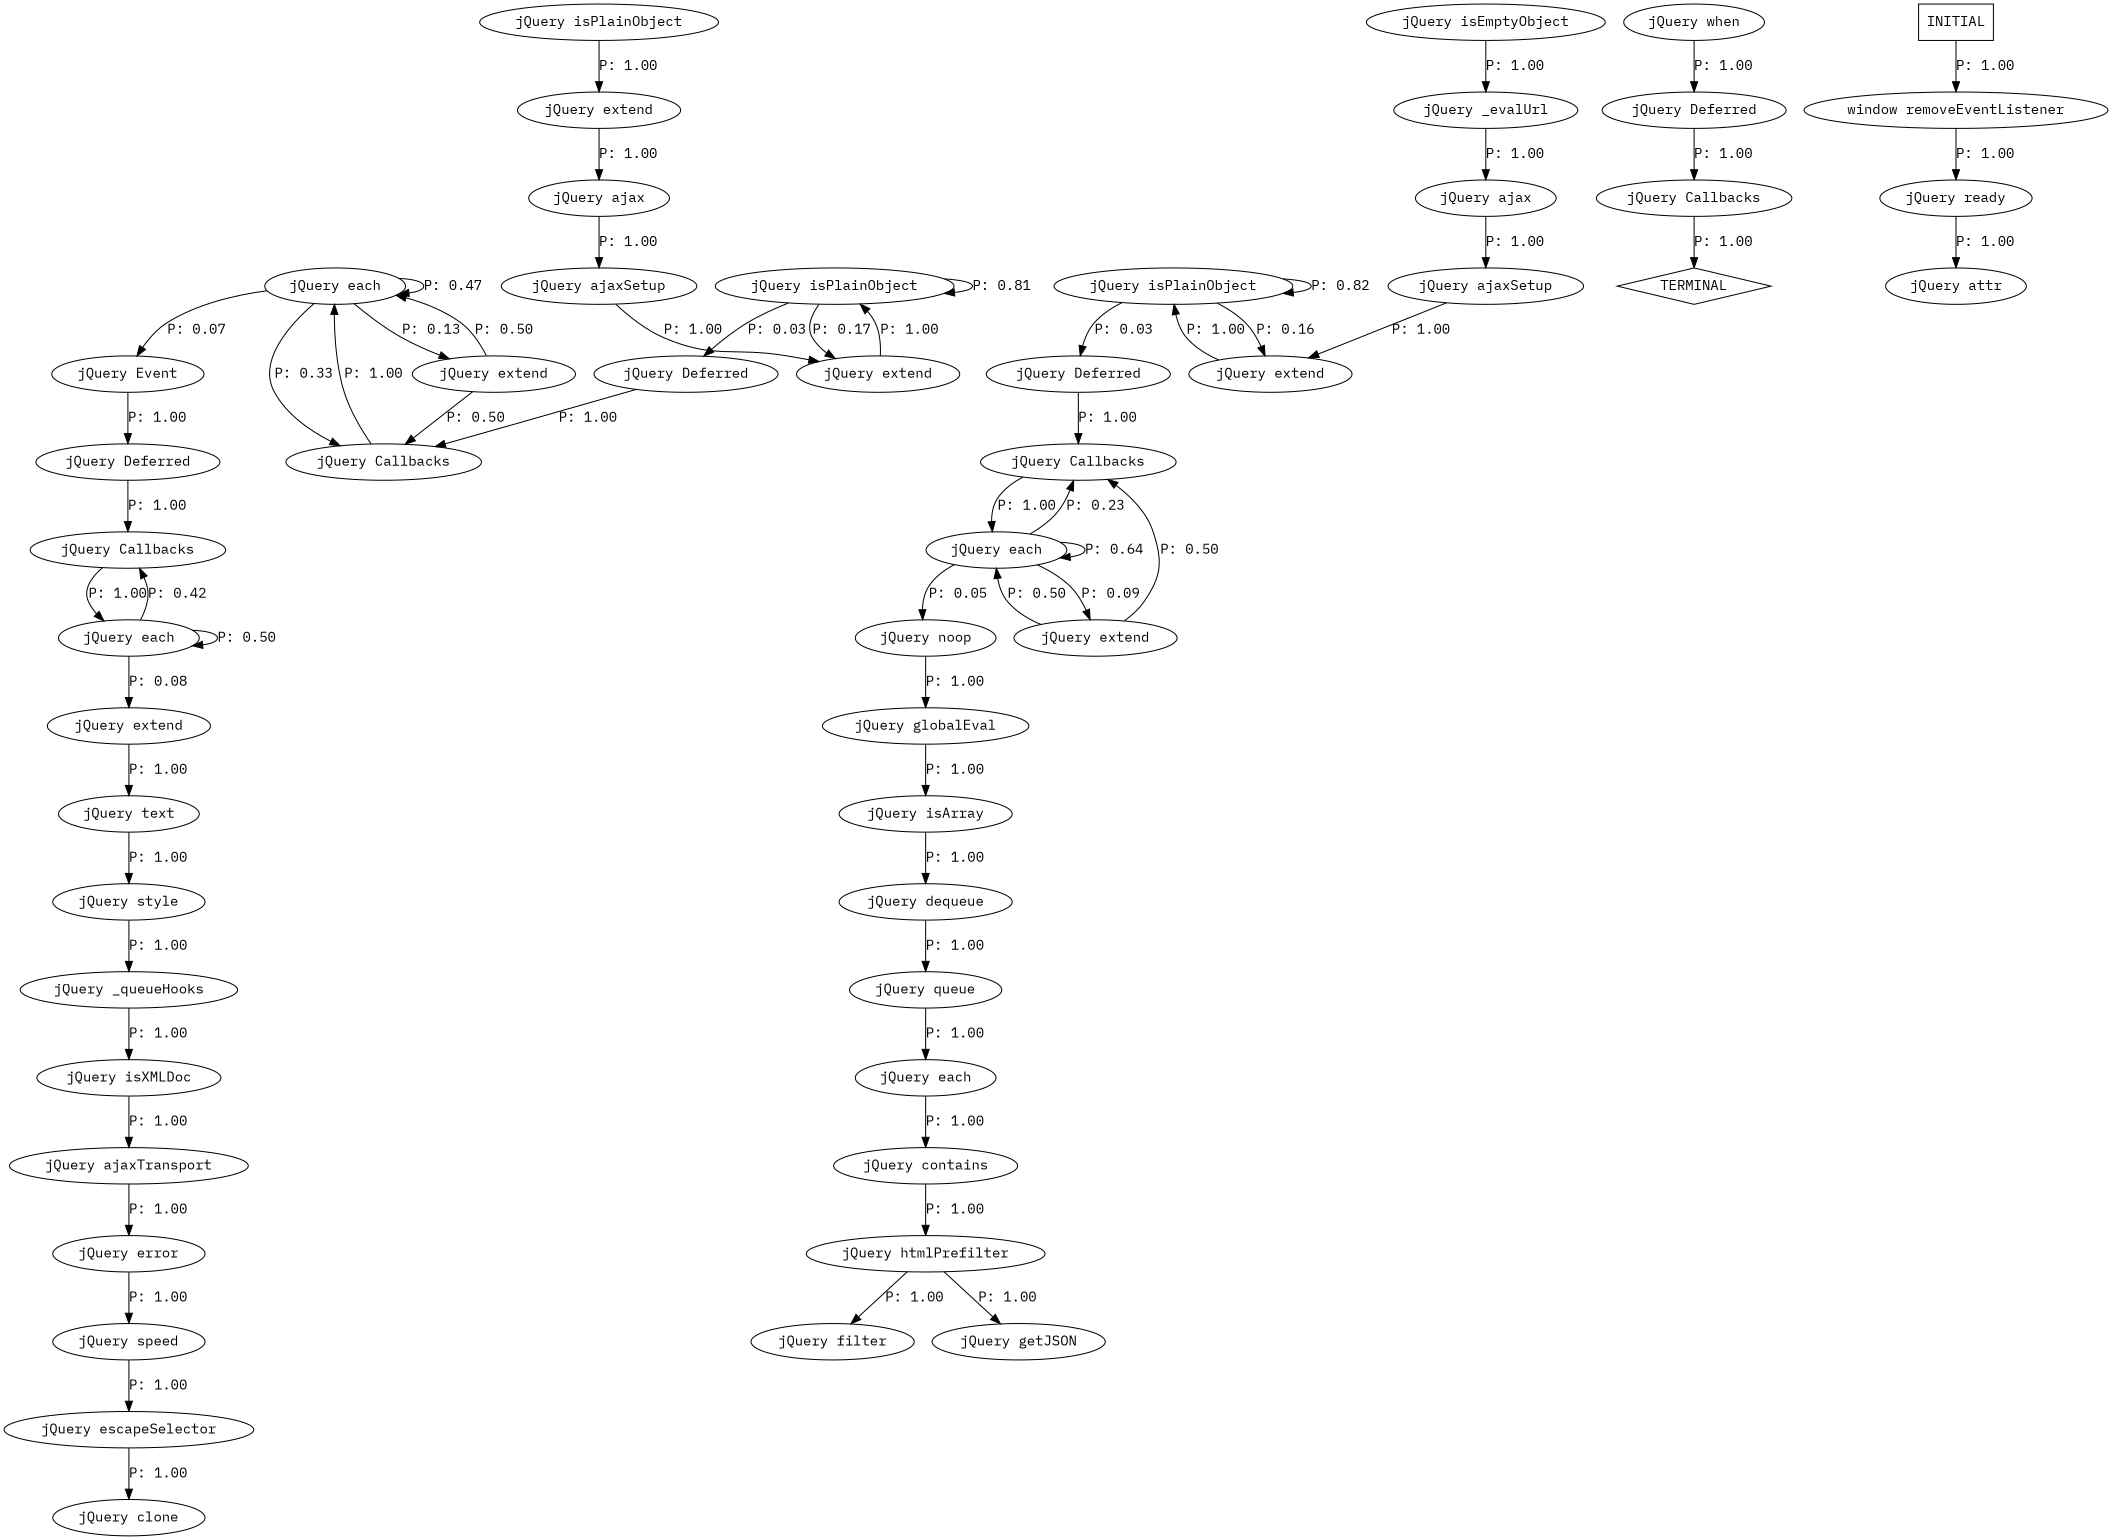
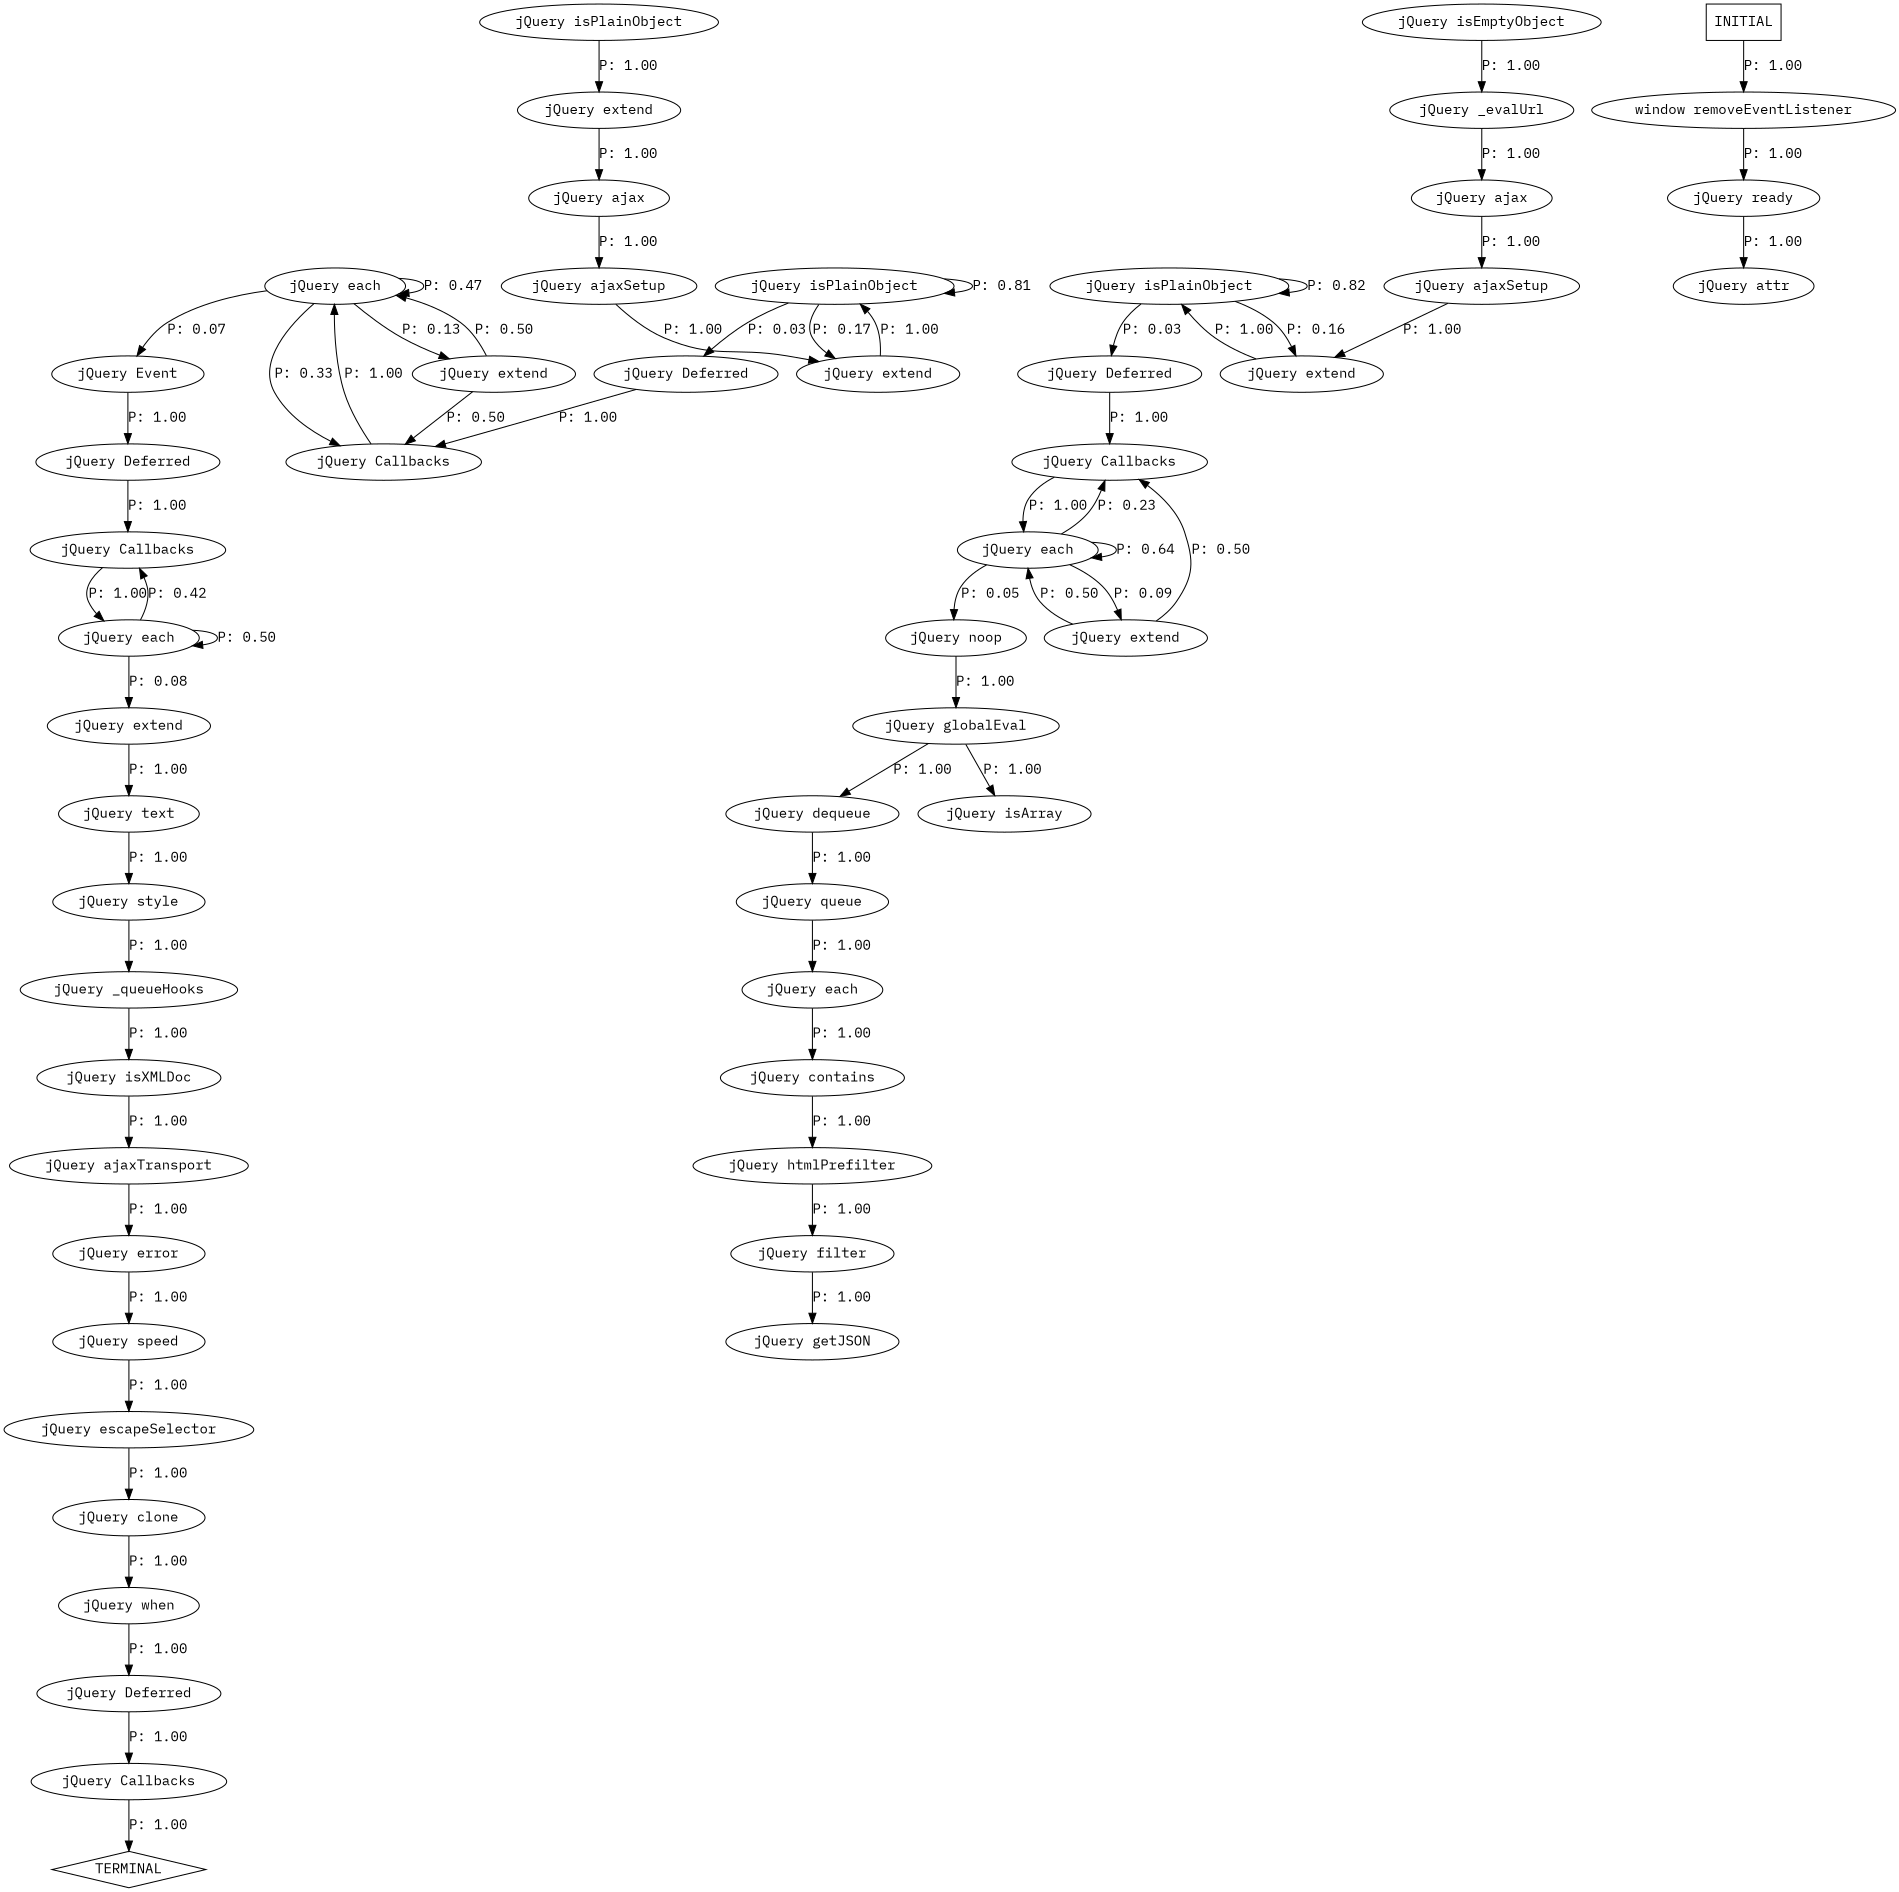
edge "jQuery isArray" -> "jQuery dequeue": now "jQuery globalEval" -> "jQuery dequeue"
edge "jQuery htmlPrefilter" -> "jQuery getJSON": now "jQuery filter" -> "jQuery getJSON"
edge "jQuery clone" -> "jQuery when": added, label "P: 1.00"
